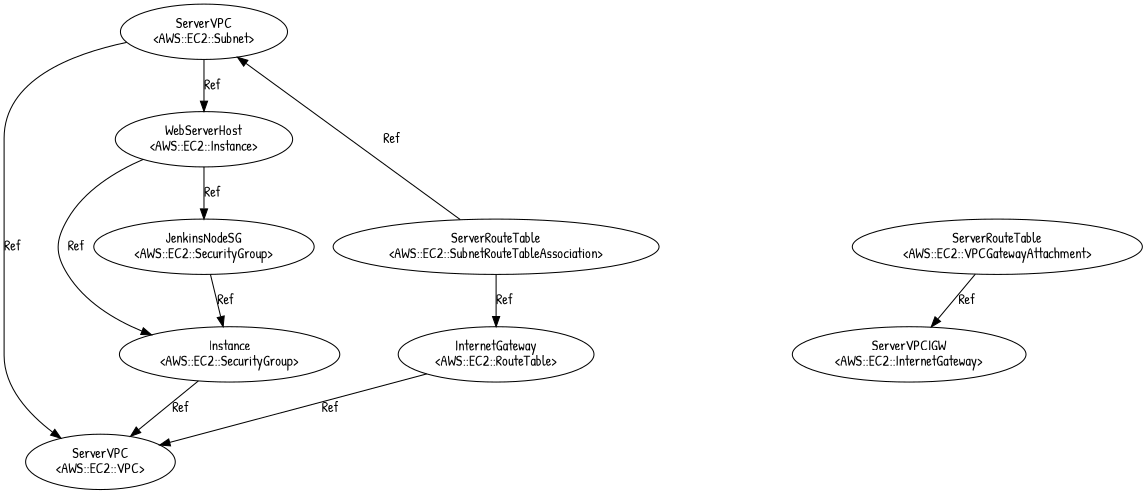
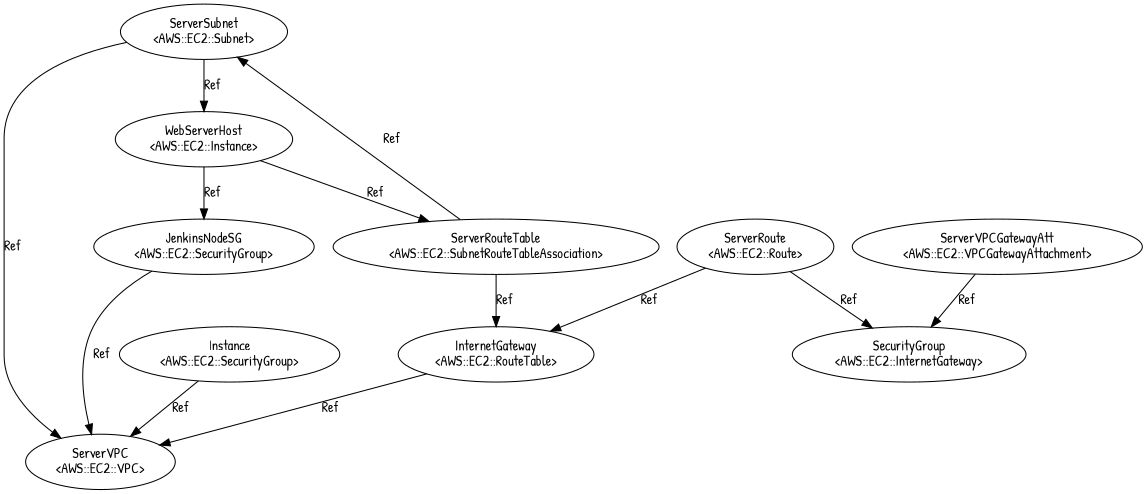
node "ServerVPC <AWS::EC2::Subnet>": label "ServerVPC <AWS::EC2::Subnet>" -> "ServerSubnet <AWS::EC2::Subnet>"
edge "WebServerHost <AWS::EC2::Instance>" -> "Instance <AWS::EC2::SecurityGroup>": now "WebServerHost <AWS::EC2::Instance>" -> "ServerRouteTable <AWS::EC2::SubnetRouteTableAssociation>"
node "ServerRoute <AWS::EC2::Route>": added
node "ServerRouteTable <AWS::EC2::VPCGatewayAttachment>": label "ServerRouteTable <AWS::EC2::VPCGatewayAttachment>" -> "ServerVPCGatewayAtt <AWS::EC2::VPCGatewayAttachment>"
edge "JenkinsNodeSG <AWS::EC2::SecurityGroup>" -> "Instance <AWS::EC2::SecurityGroup>": now "JenkinsNodeSG <AWS::EC2::SecurityGroup>" -> "ServerVPC <AWS::EC2::VPC>"
node "ServerVPCIGW <AWS::EC2::InternetGateway>": label "ServerVPCIGW <AWS::EC2::InternetGateway>" -> "SecurityGroup <AWS::EC2::InternetGateway>"
